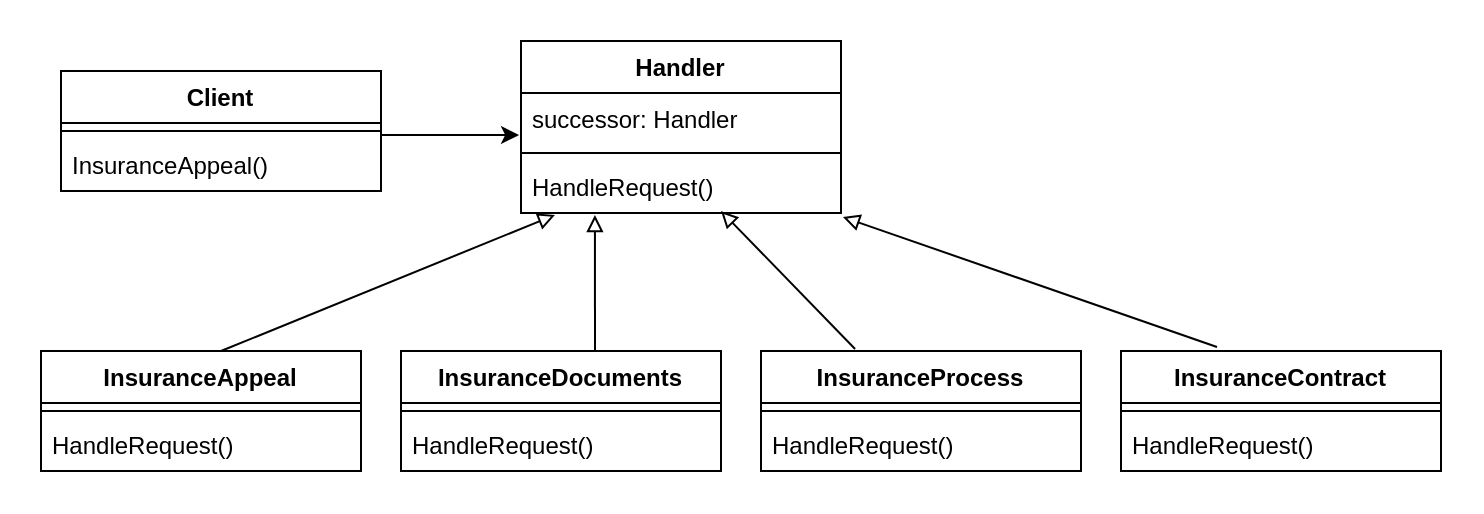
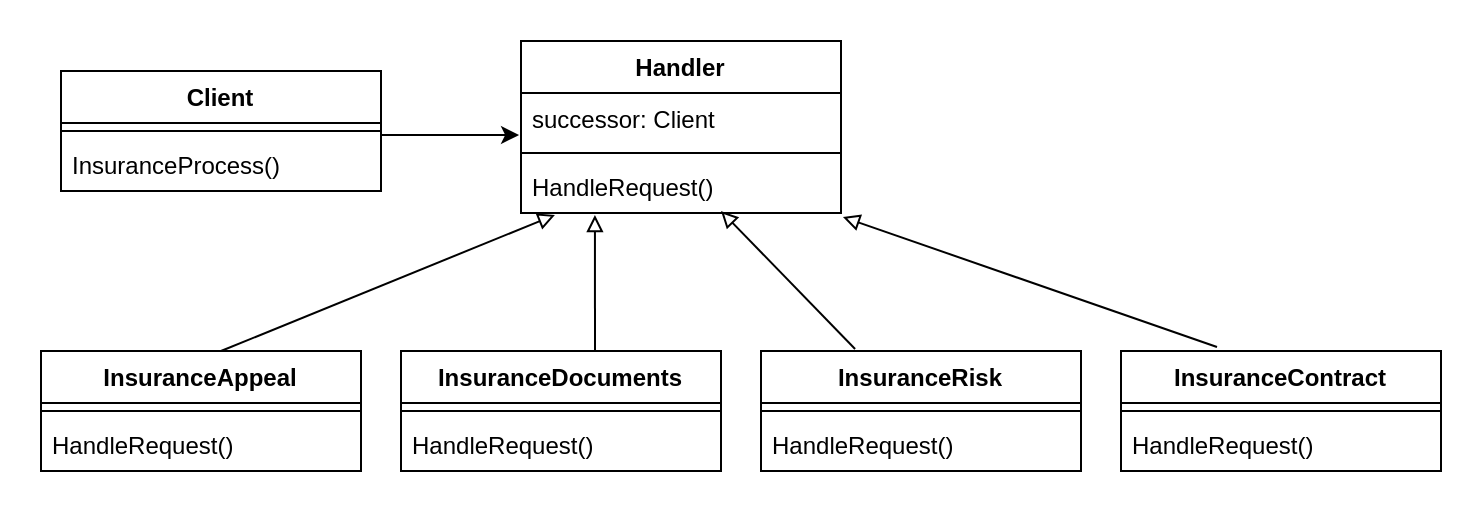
node "successor: Handler": label "successor: Handler" -> "successor: Client"
node "InsuranceAppeal()": label "InsuranceAppeal()" -> "InsuranceProcess()"
node "InsuranceProcess": label "InsuranceProcess" -> "InsuranceRisk"
